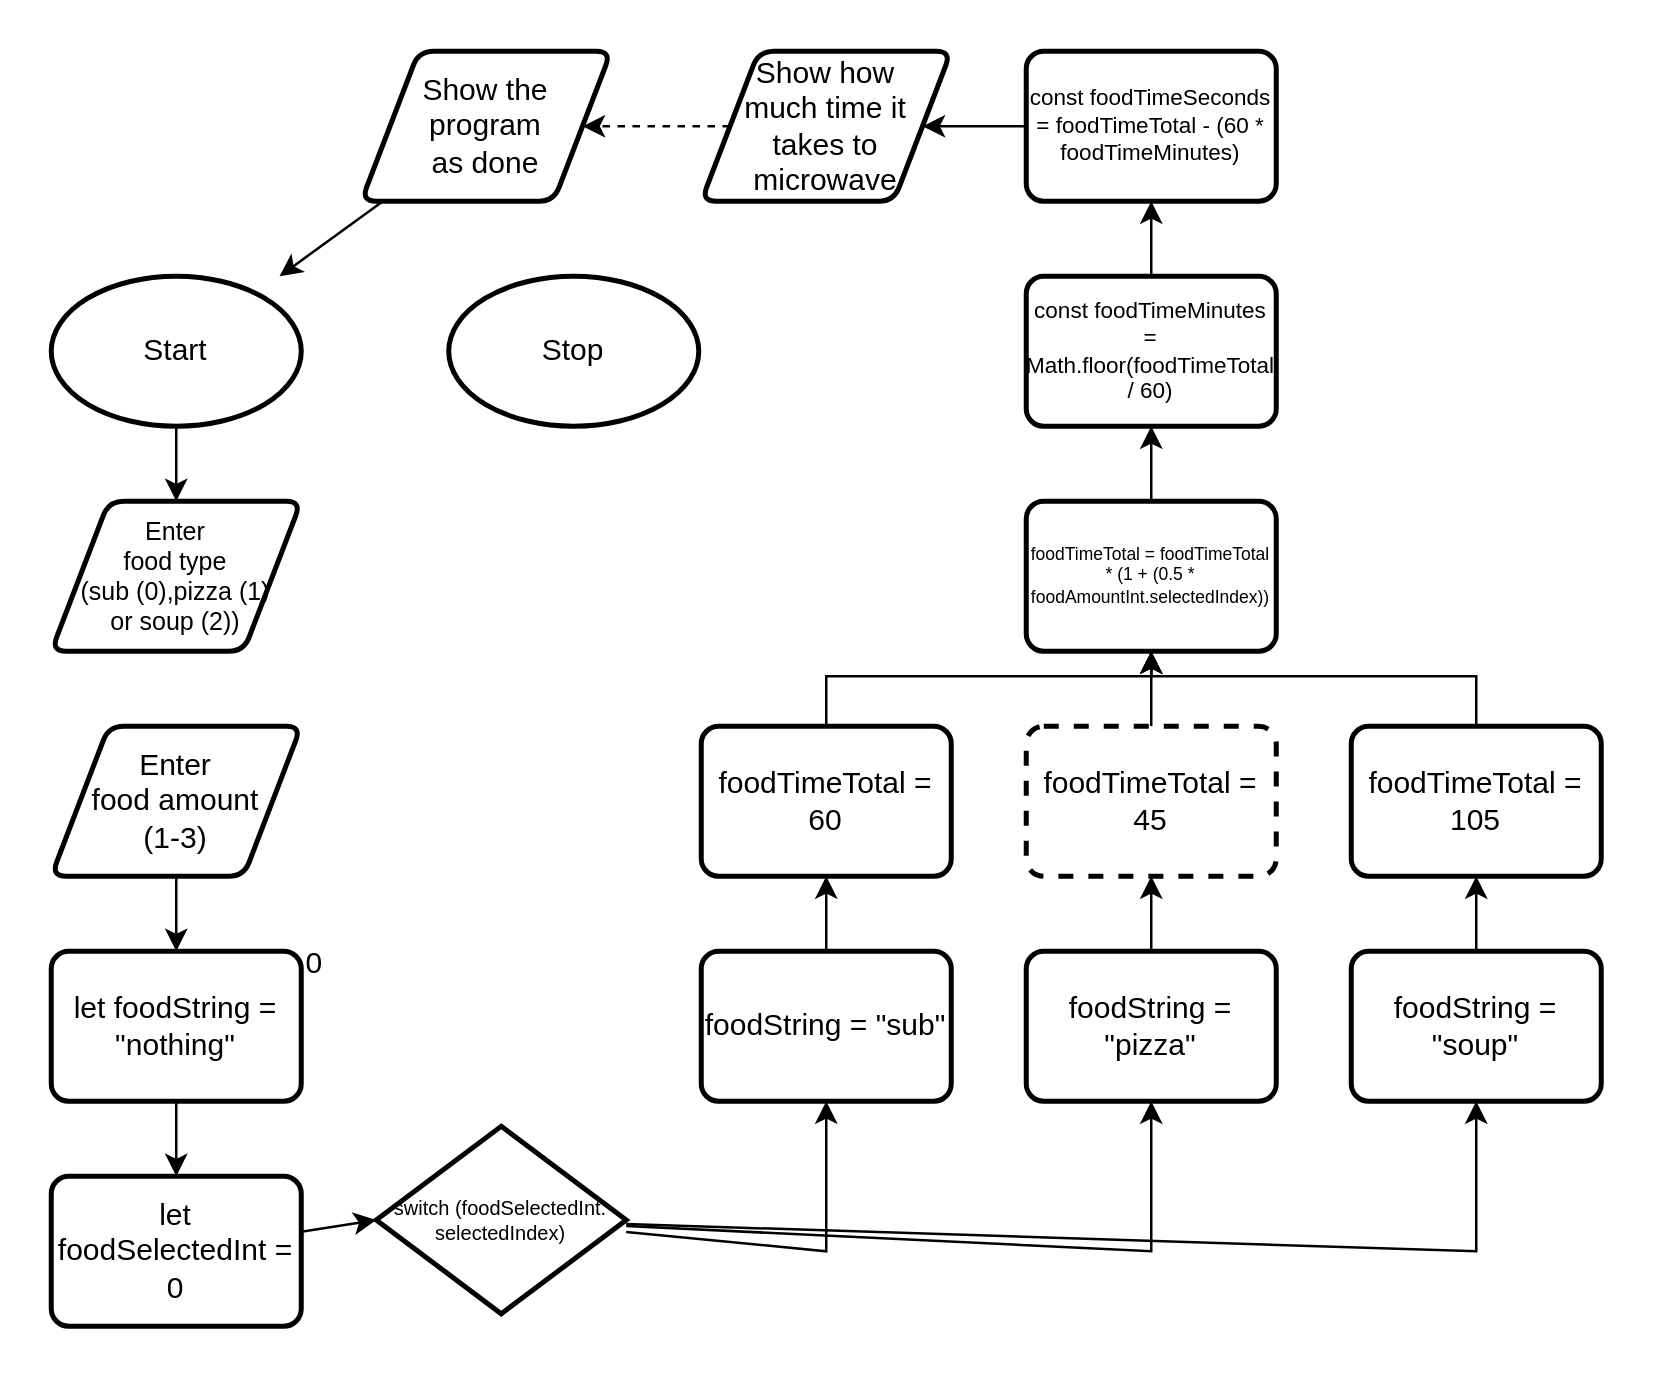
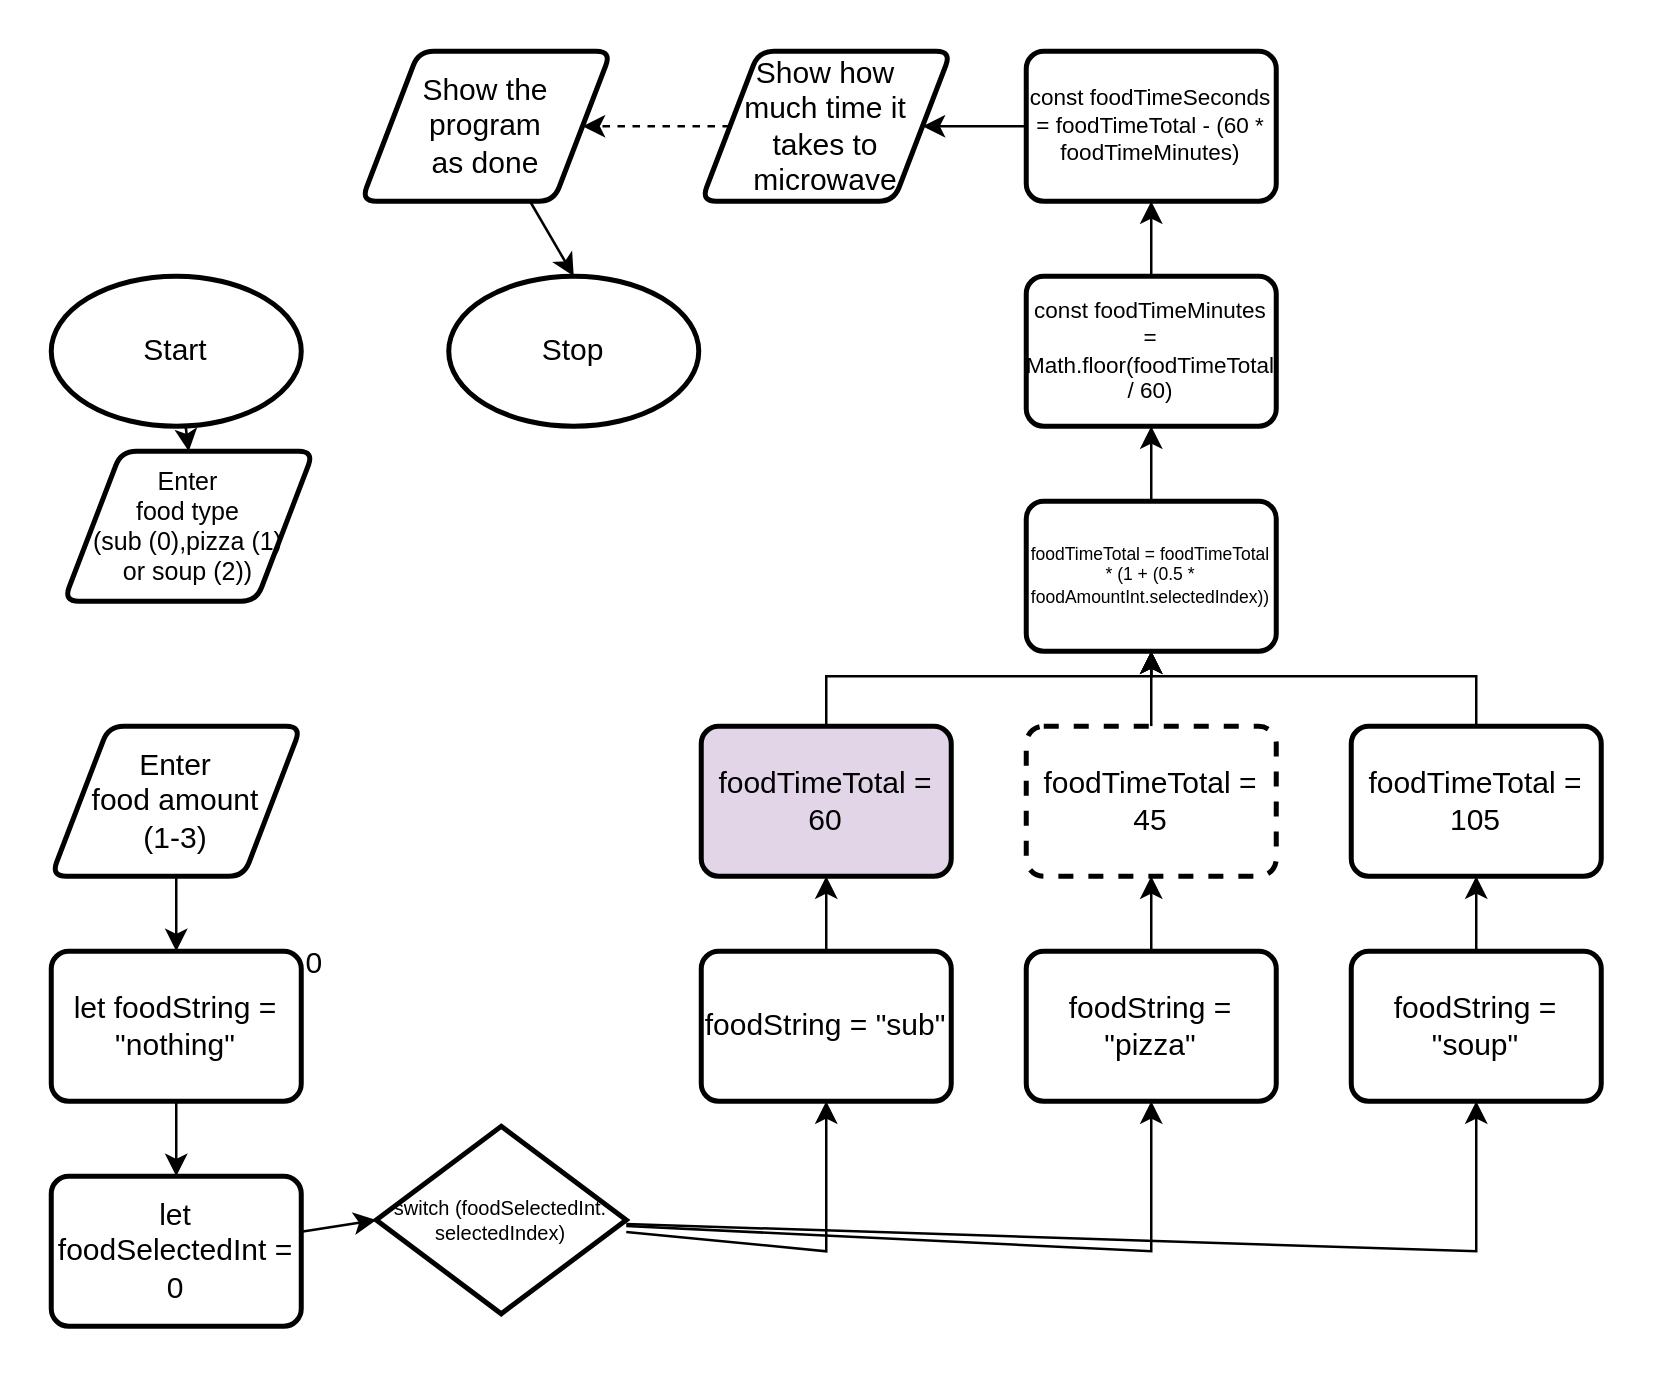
edge "Show the program as done" -> "Start": now "Show the program as done" -> "Stop"
node "Enterfood type(sub (0),pizza (1) or soup (2))": moved (176, 576) -> (189, 526)
node "foodTimeTotal = 60": fillcolor #ffffff -> #e1d5e7
